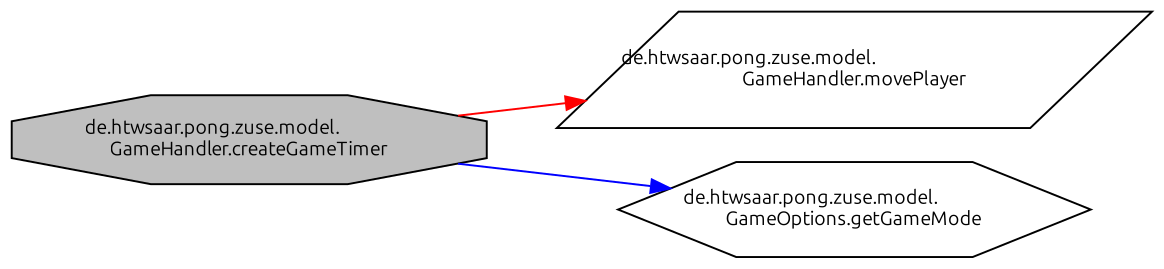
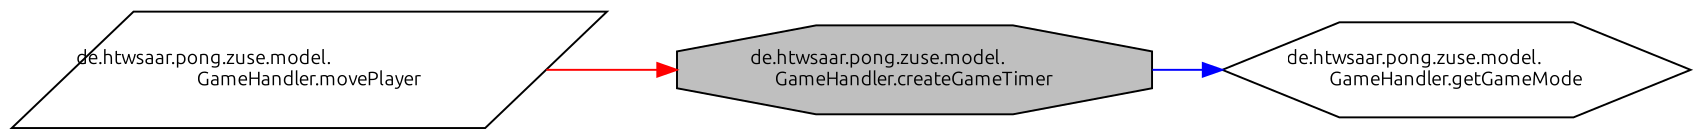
edge "de.htwsaar.pong.zuse.model. GameHandler.createGameTimer" -> "de.htwsaar.pong.zuse.model. GameHandler.movePlayer": reversed
node "de.htwsaar.pong.zuse.model. GameOptions.getGameMode": label "de.htwsaar.pong.zuse.model. GameOptions.getGameMode" -> "de.htwsaar.pong.zuse.model. GameHandler.getGameMode"
